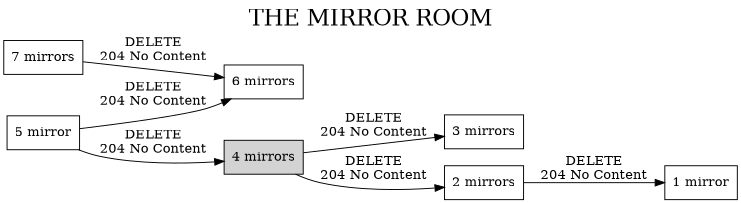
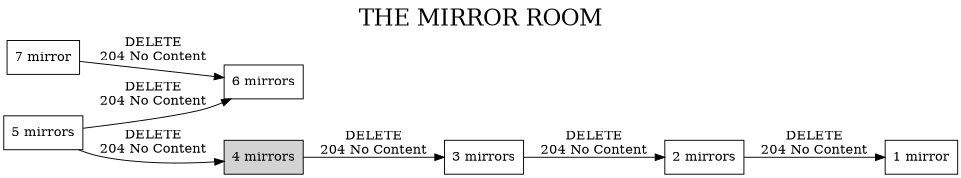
node "7 mirrors": label "7 mirrors" -> "7 mirror"
node "5 mirror": label "5 mirror" -> "5 mirrors"
edge "4 mirrors" -> "2 mirrors": now "3 mirrors" -> "2 mirrors"
